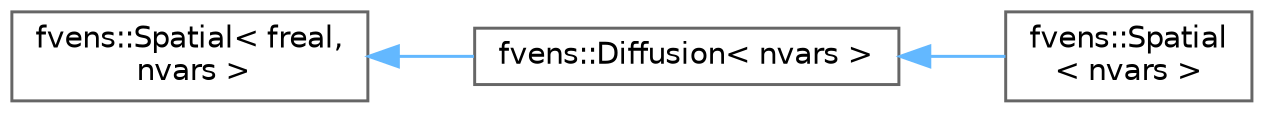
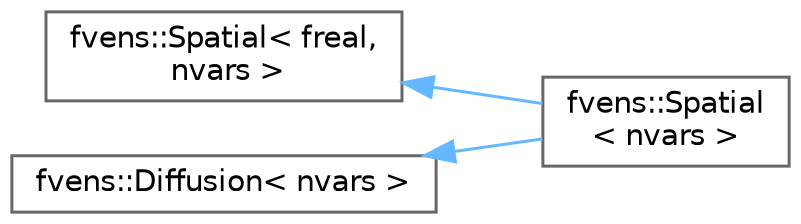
edge "fvens::Diffusion< nvars >" -> "fvens::Spatial< freal, nvars >": now "fvens::Spatial < nvars >" -> "fvens::Spatial< freal, nvars >"
